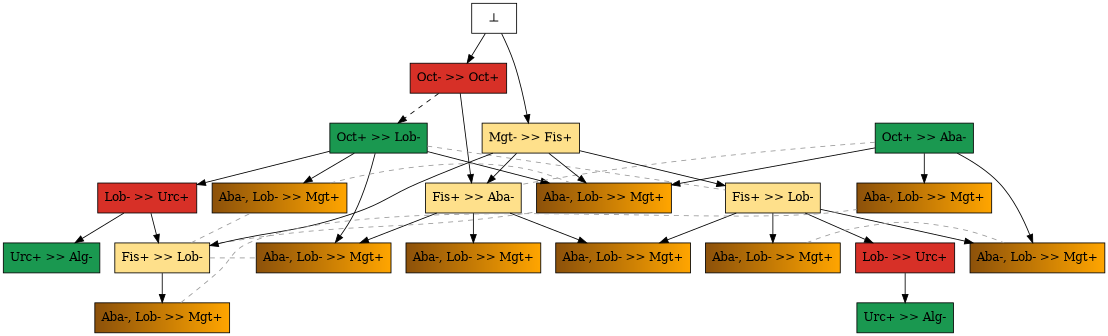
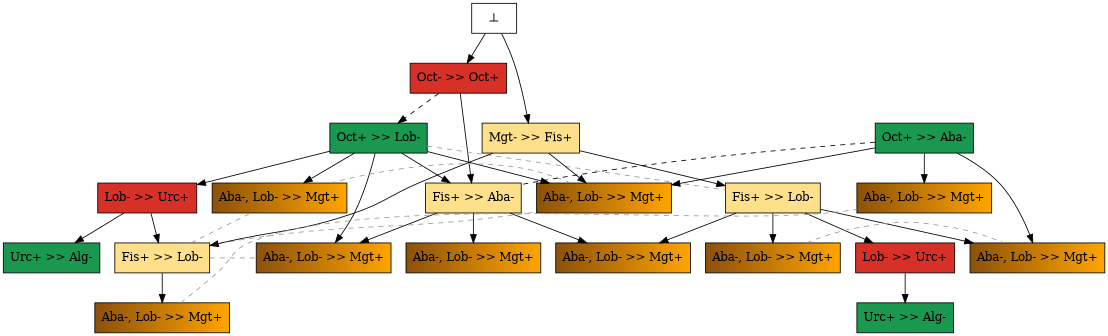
edge "Oct+ >> Aba-" -- "Fis+ >> Aba-": color gray60 -> black
edge "Mgt- >> Fis+" -> "Fis+ >> Aba-": now "Oct+ >> Lob-" -> "Fis+ >> Aba-"
